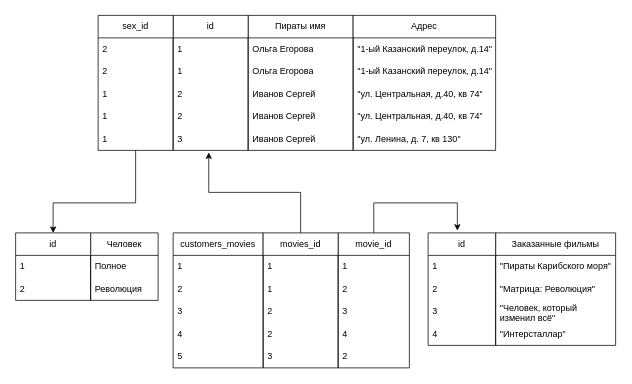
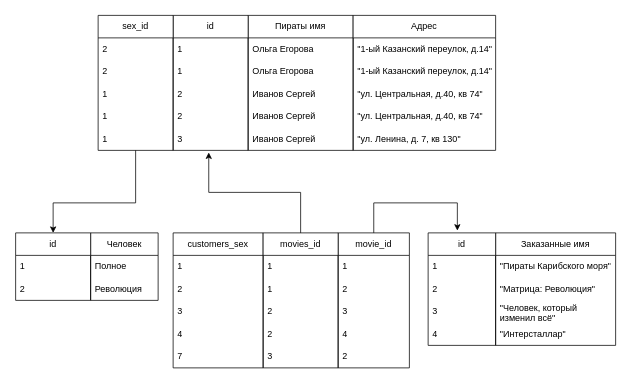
node "customers_movies": label "customers_movies" -> "customers_sex"
node "Заказанные фильмы": label "Заказанные фильмы" -> "Заказанные имя"
node "5": label "5" -> "7"
